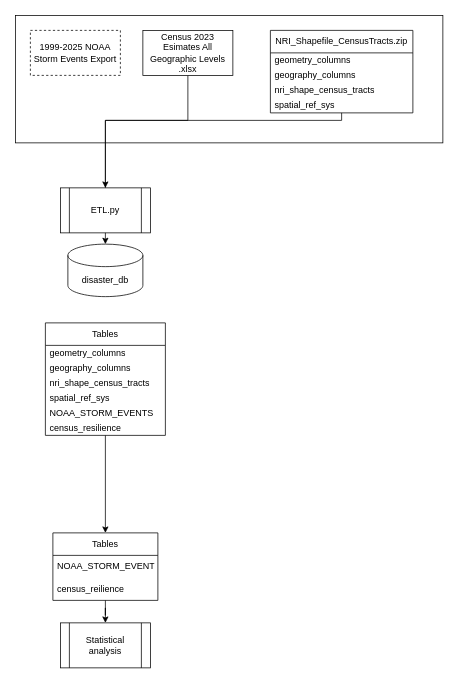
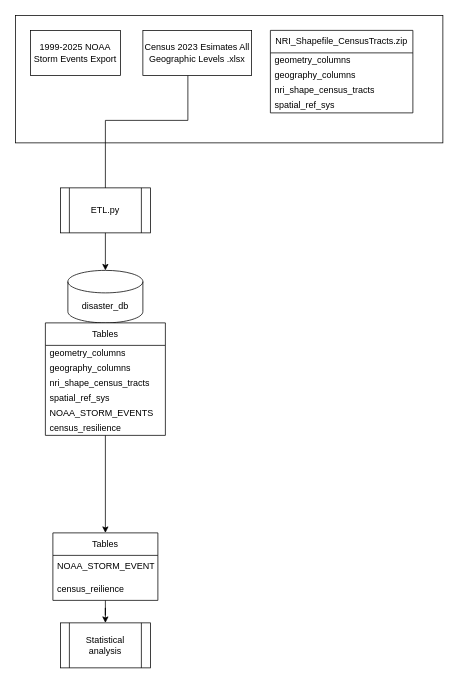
node "1999-2025 NOAA Storm Events Export": style dashed -> solid
node "Census 2023 Esimates All Geographic Levels .xlsx": size 90x45 -> 109x45
edge "NRI_Shapefile_CensusTracts.zip" -> "ETL.py": removed
node "disaster_db": moved (105, 270) -> (105, 297)
